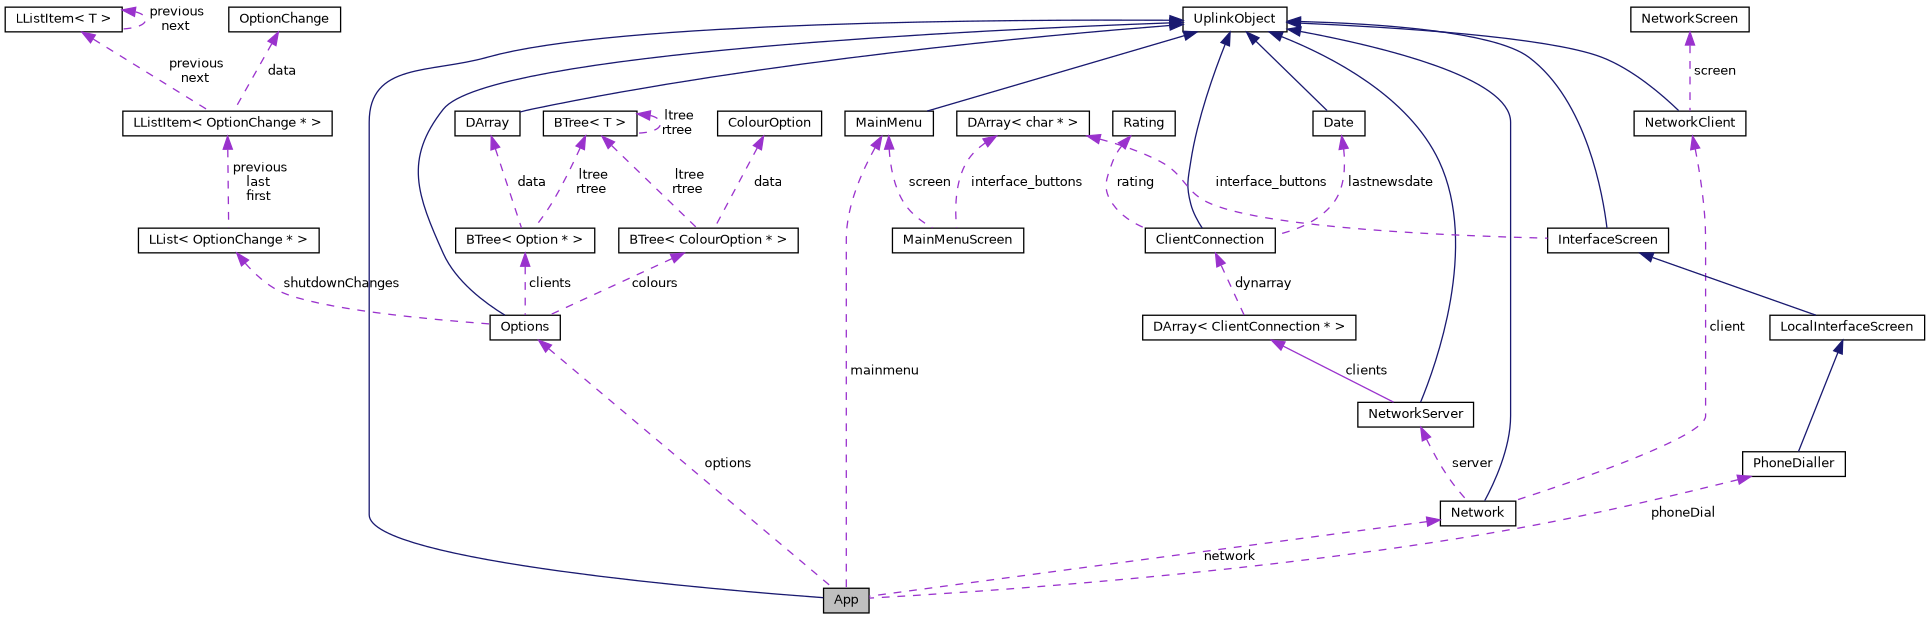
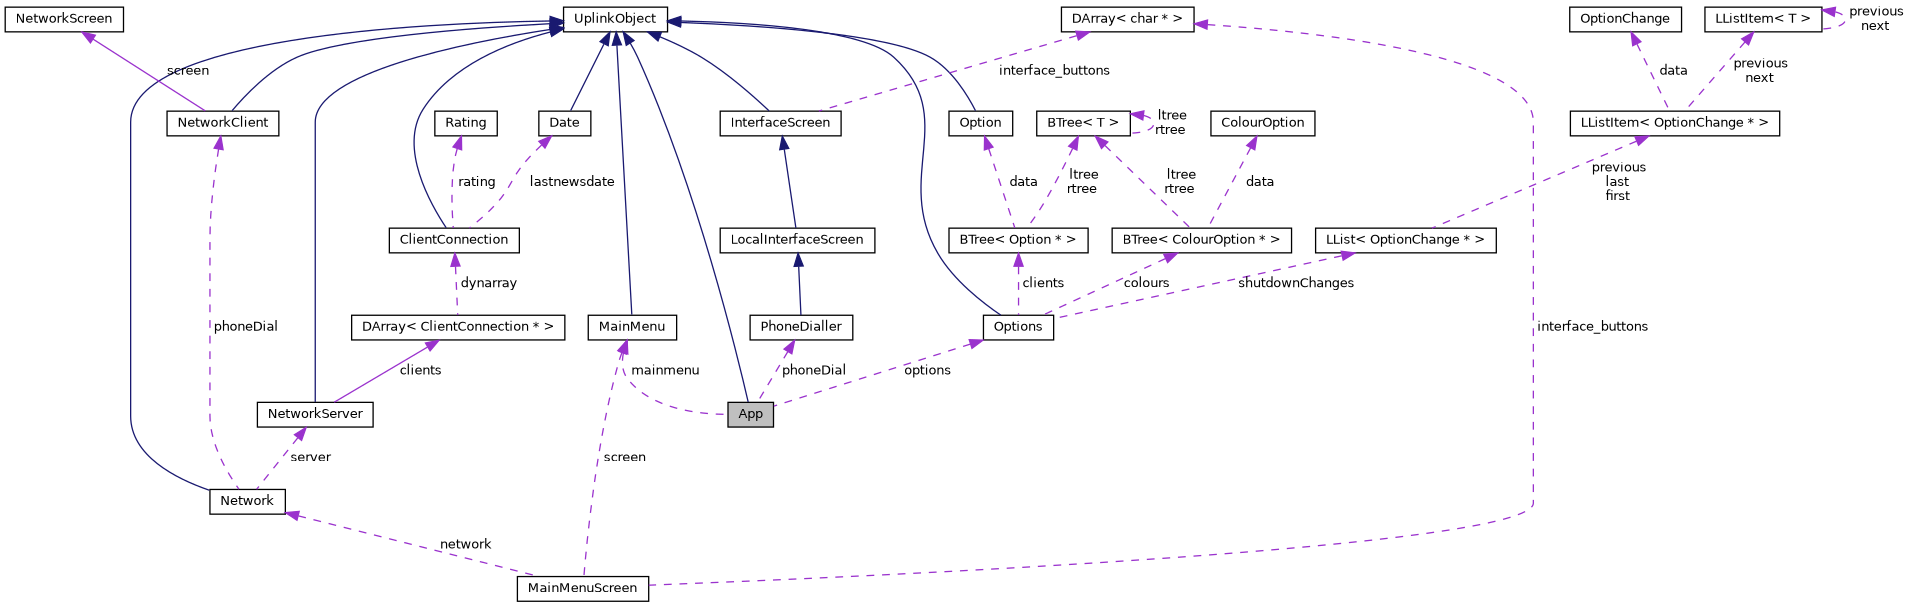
edge "NetworkClient" -> "NetworkScreen": style dashed -> solid
node "DArray": label "DArray" -> "Option"
edge "Network" -> "NetworkClient": label " client" -> " phoneDial"
edge "App" -> "Network": now "MainMenuScreen" -> "Network"
